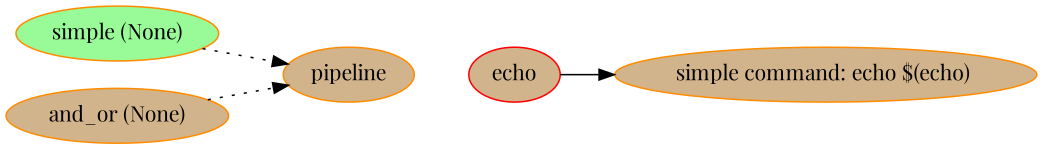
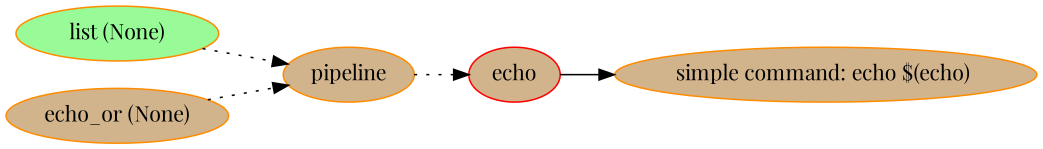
node "simple (None)": label "simple (None)" -> "list (None)"
edge "pipeline" -> "echo": added
node "and_or (None)": label "and_or (None)" -> "echo_or (None)"
